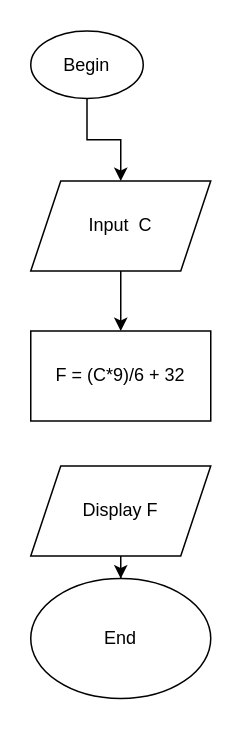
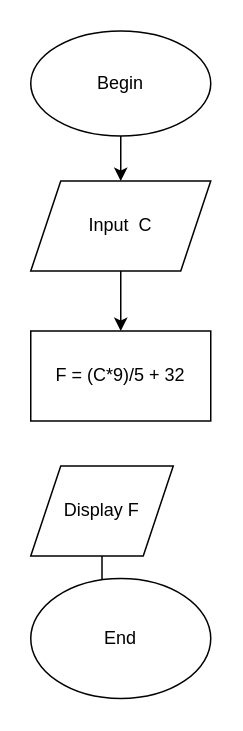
node "Begin": size 113x68 -> 180x105
node "F = (C*9)/6 + 32": label "F = (C*9)/6 + 32" -> "F = (C*9)/5 + 32"
node "Display F": size 180x90 -> 143x90
